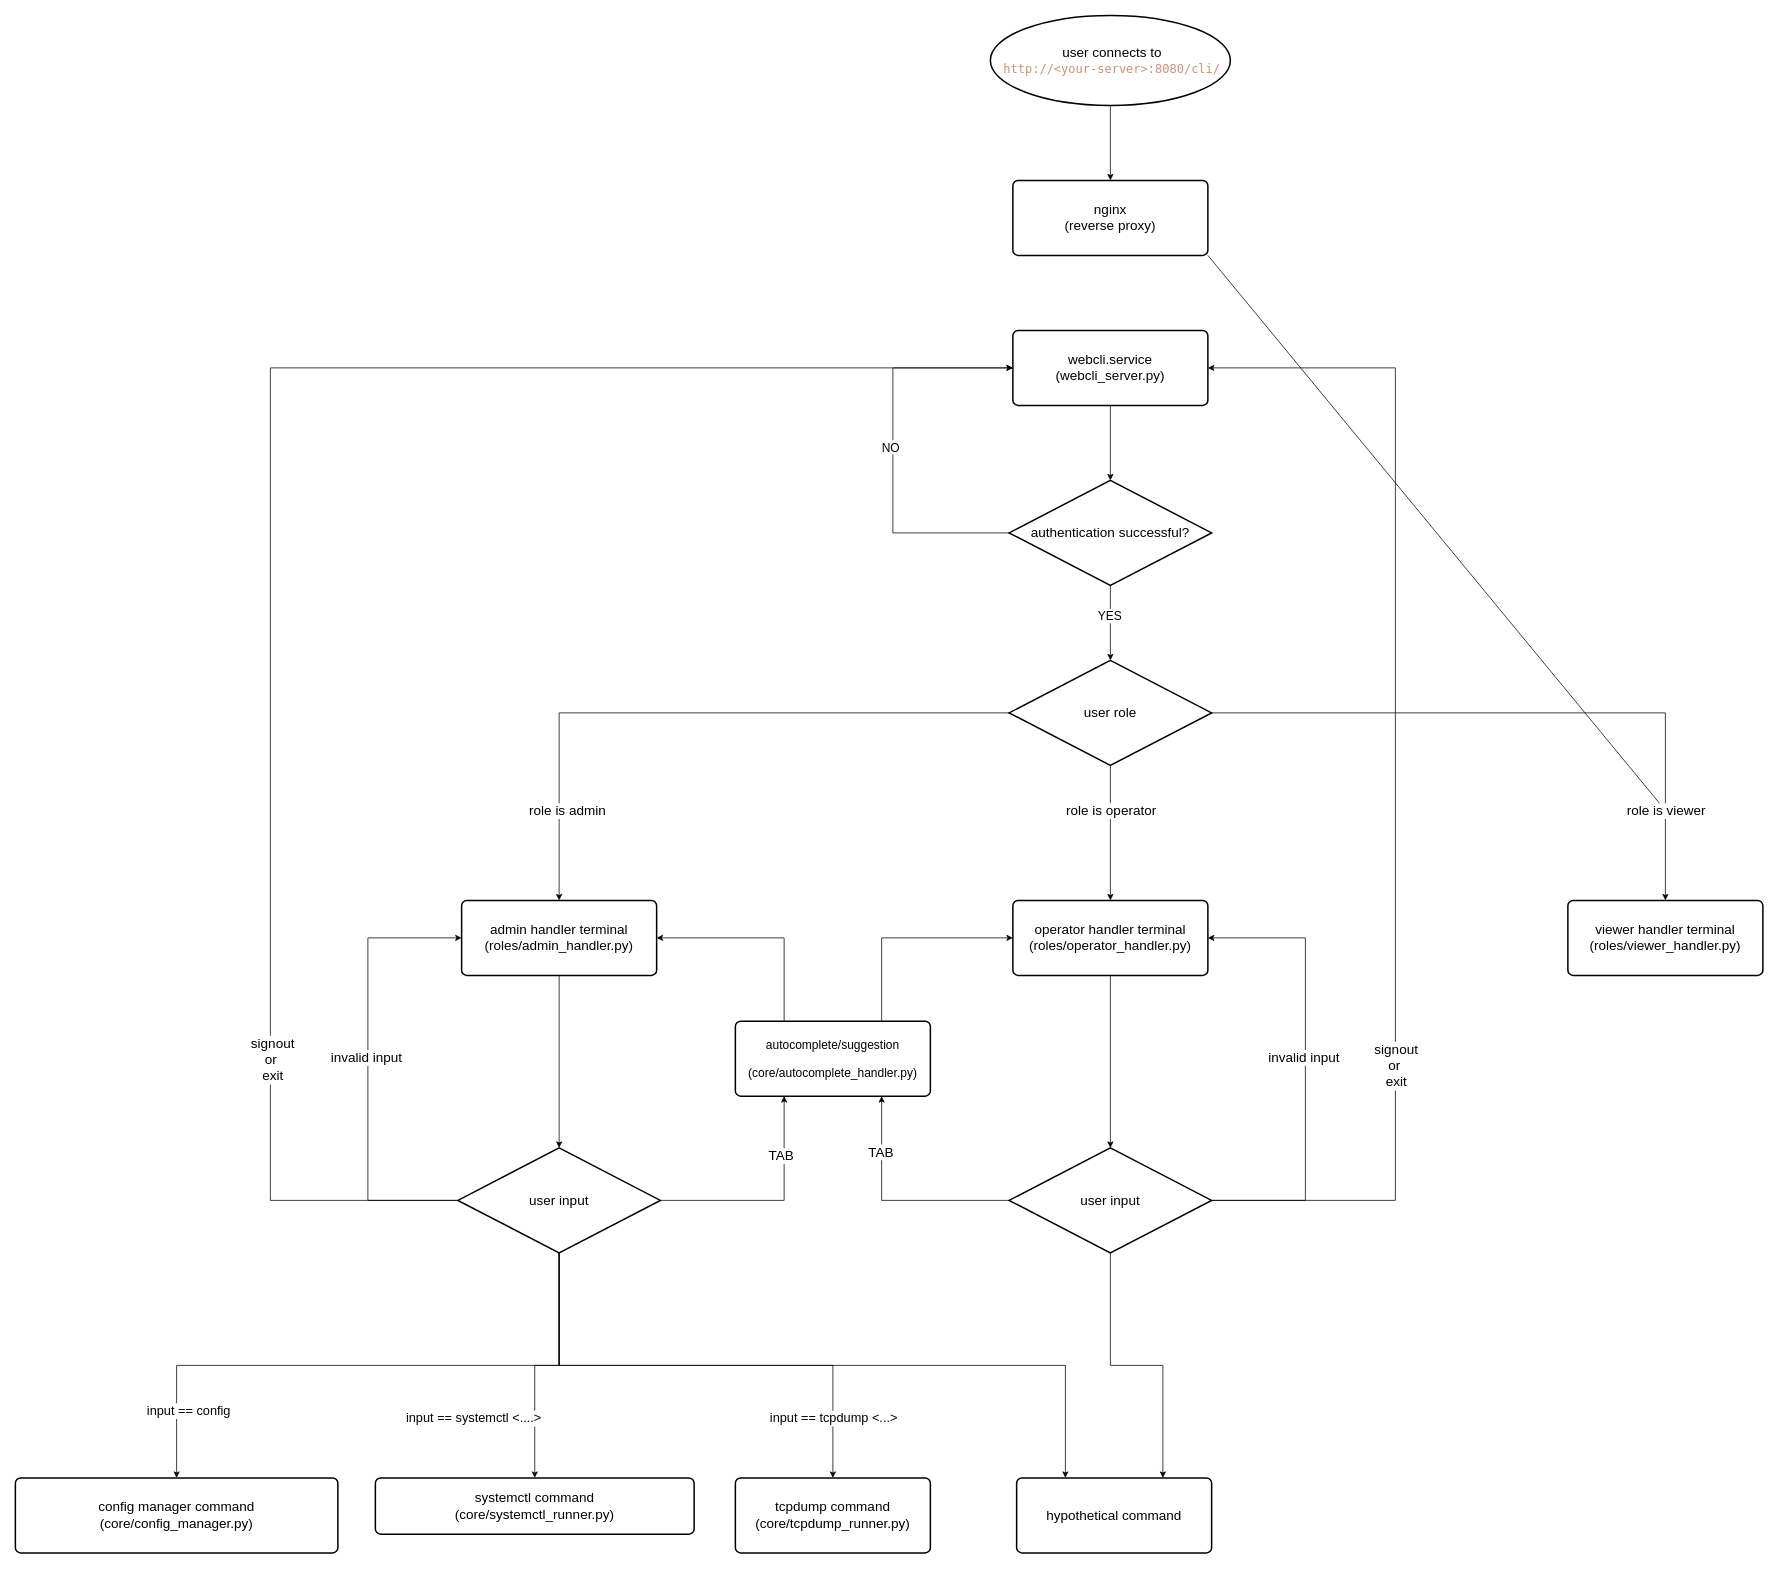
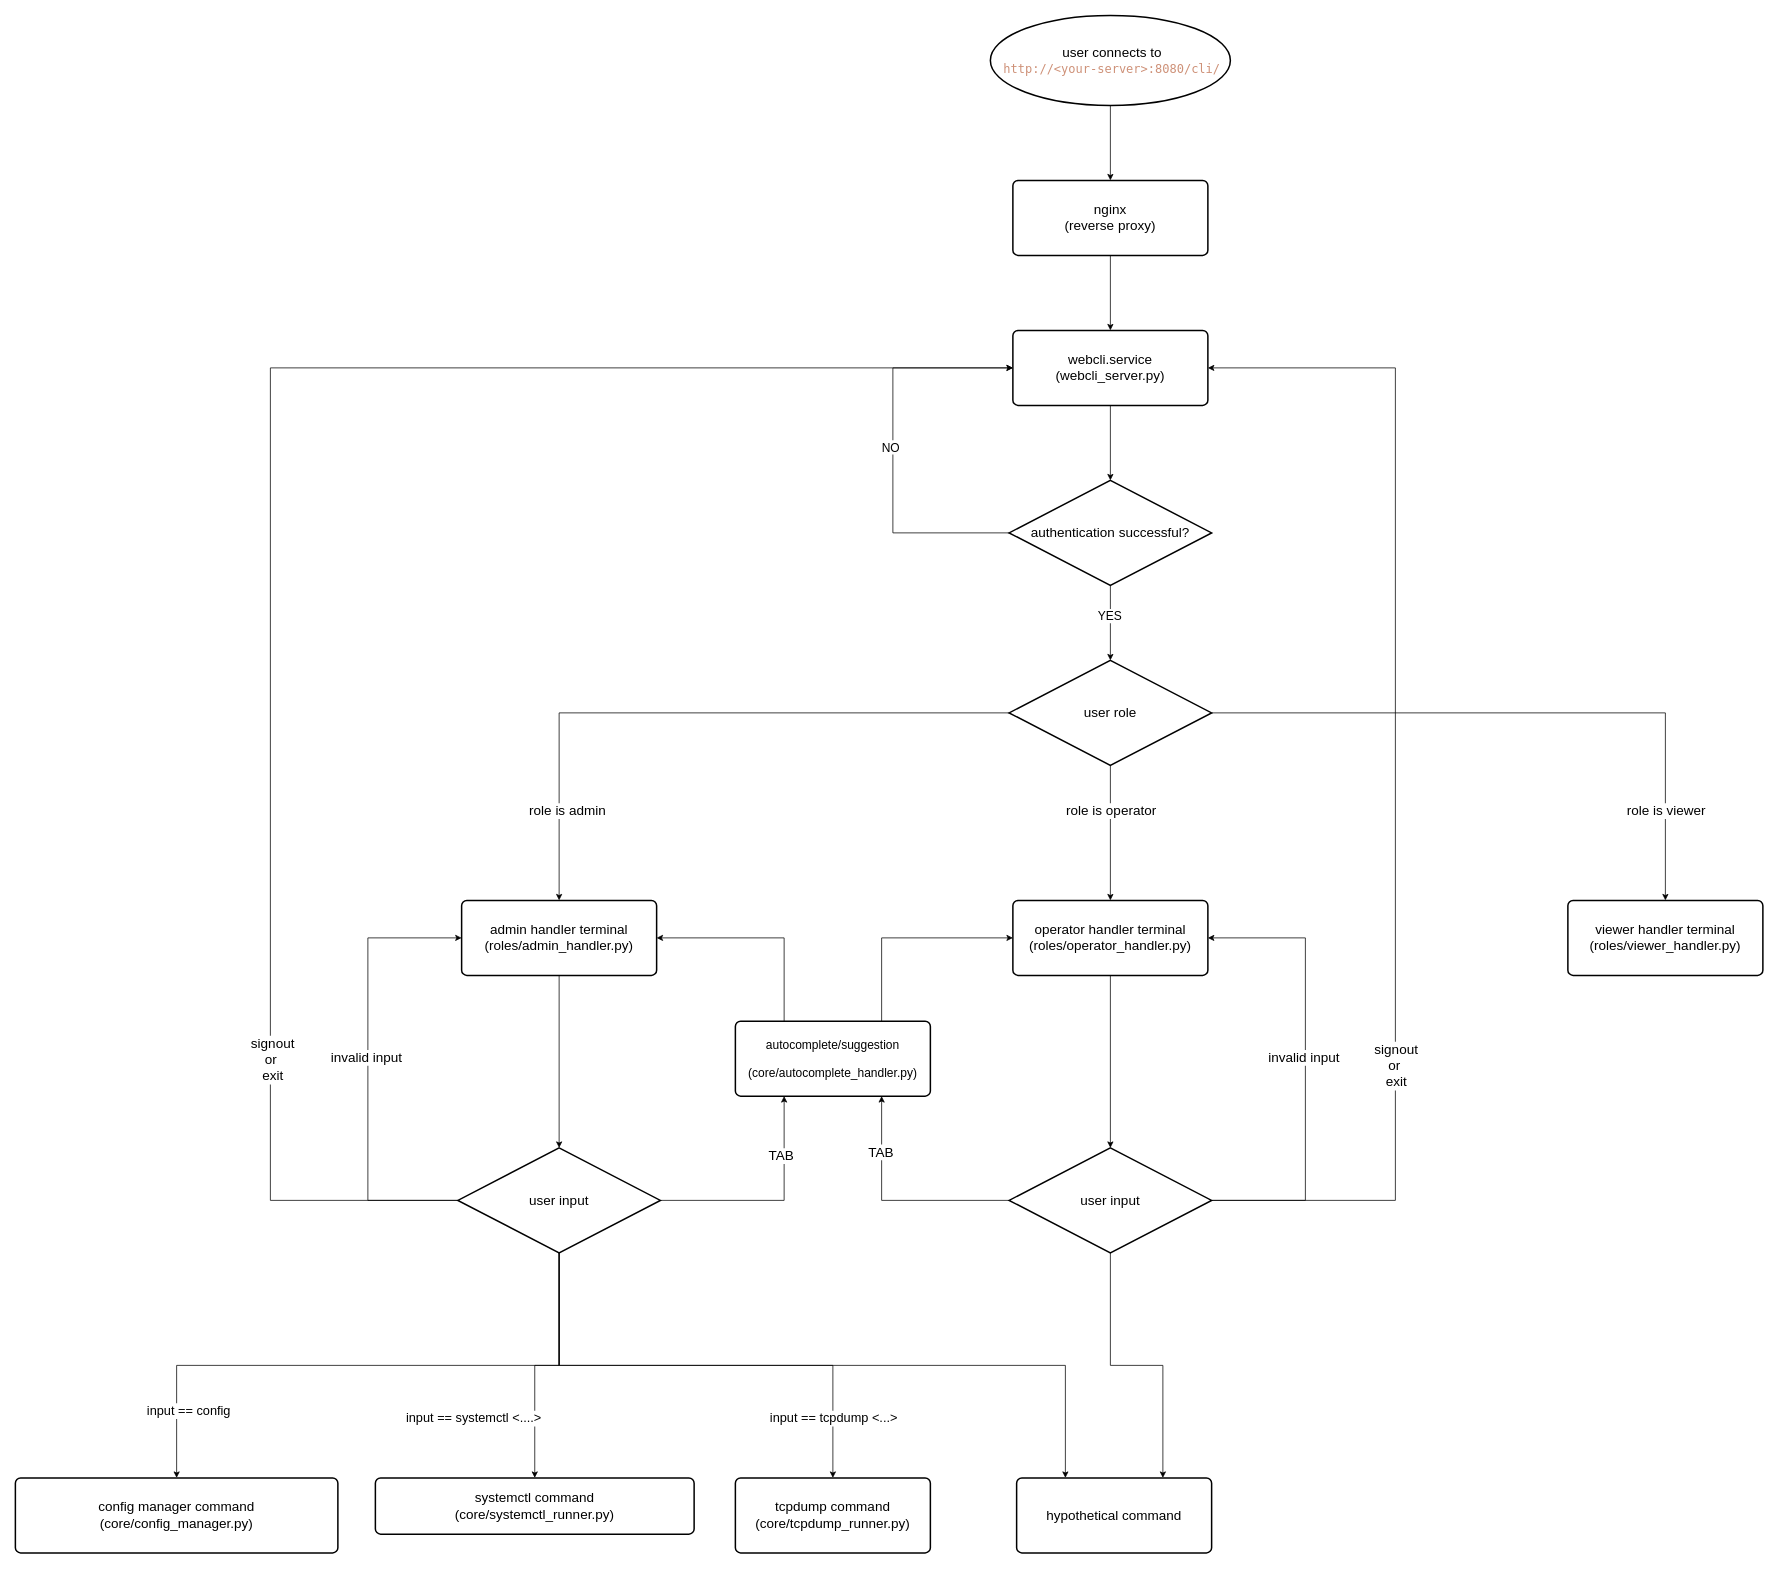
edge "nginx (reverse proxy)" -> "role is viewer": now "nginx (reverse proxy)" -> "webcli.service (webcli_server.py)"
